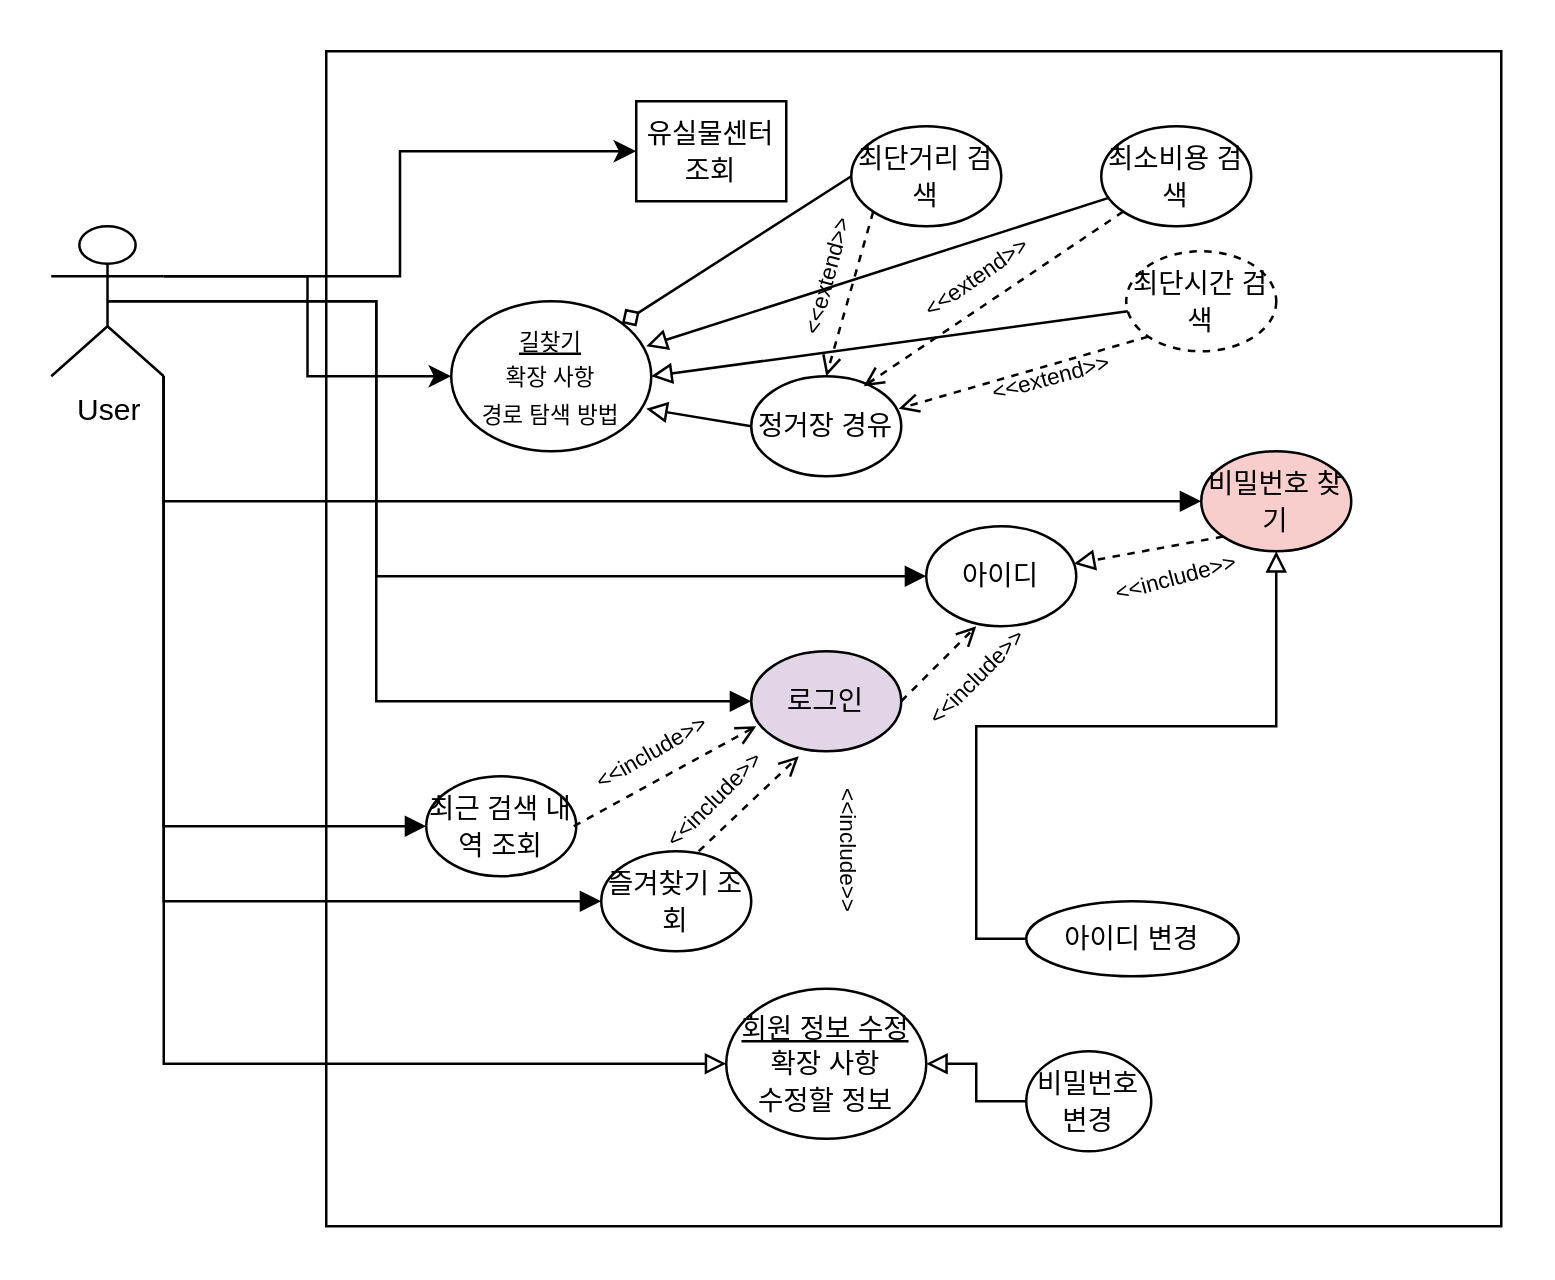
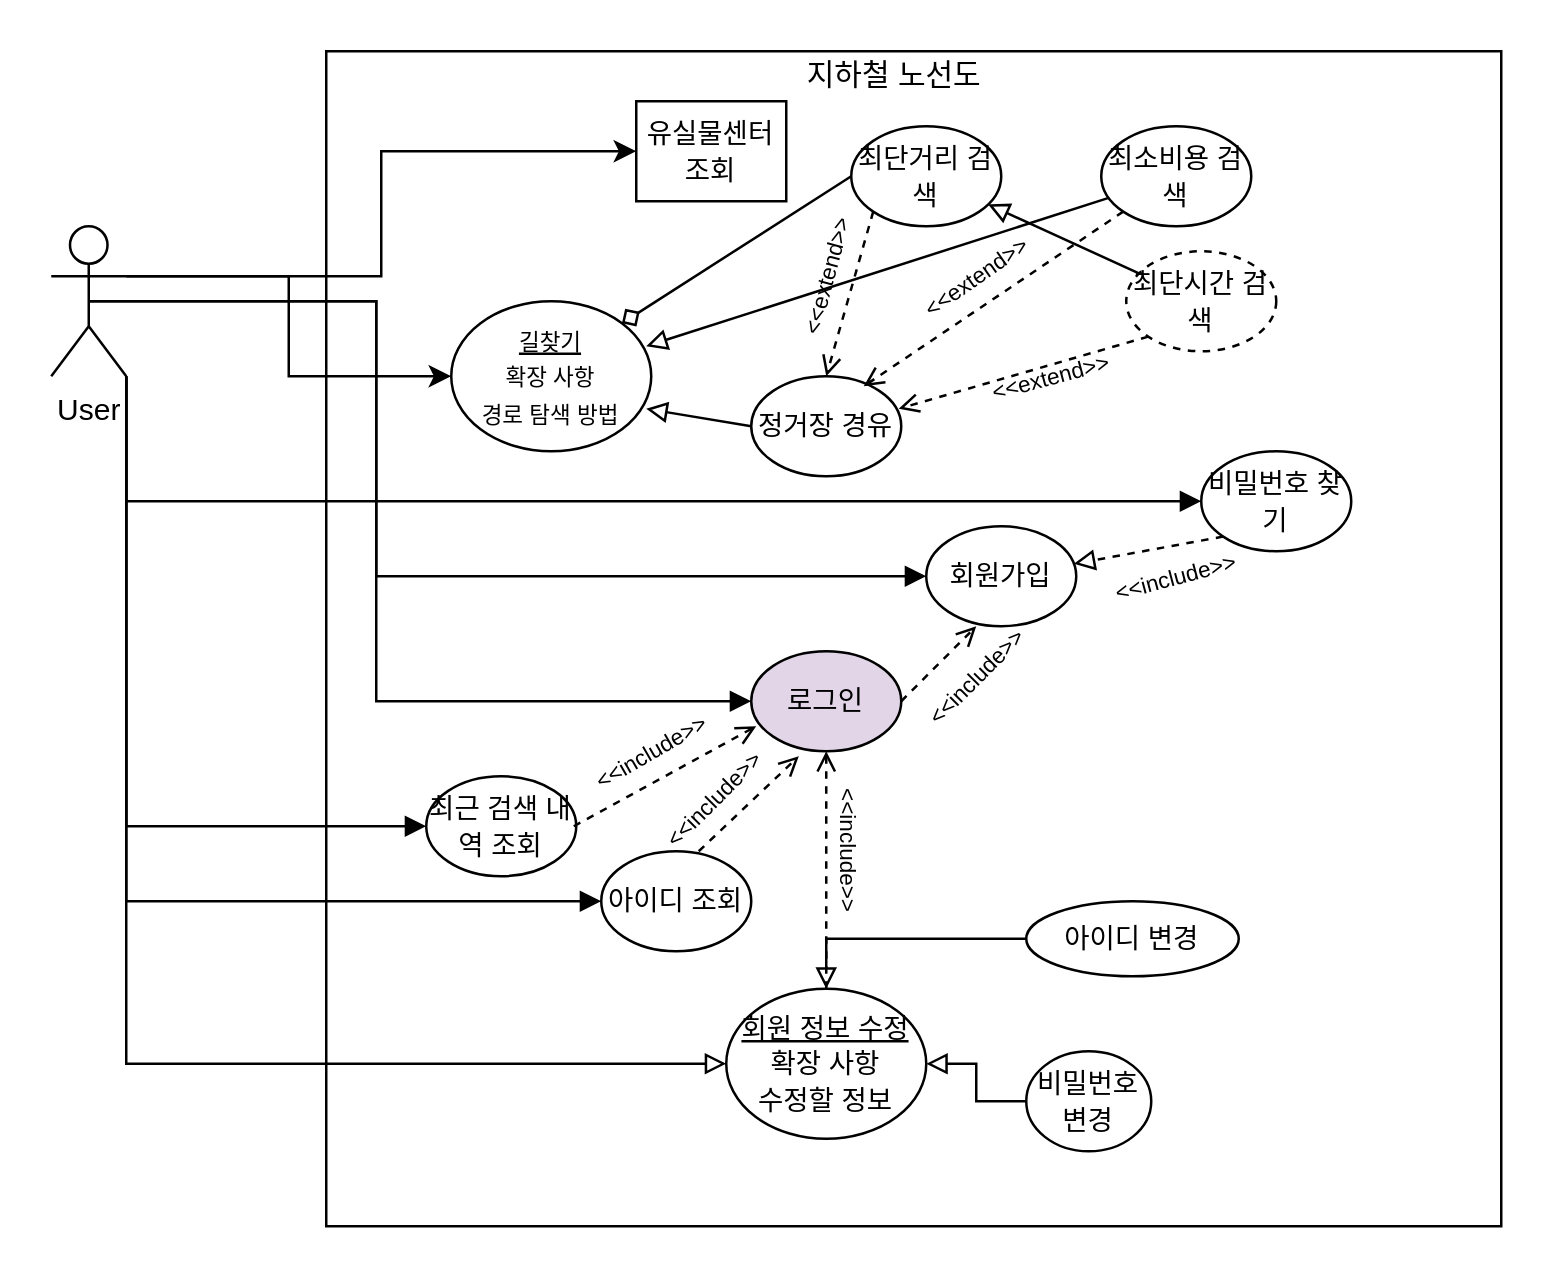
node "지하철 노선도": added
node "User": size 113x150 -> 75x150
edge "최단시간 검색" -> "길찾기확장 사항 경로 탐색 방법": now "최단시간 검색" -> "최단거리 검색"
node "비밀번호 찾기": fillcolor #f8cecc -> #ffffff
node "아이디": label "아이디" -> "회원가입"
edge "아이디 변경" -> "비밀번호 찾기": now "아이디 변경" -> "회원 정보 수정 확장 사항 수정할 정보"
edge "회원 정보 수정 확장 사항 수정할 정보" -> "로그인": added
node "즐겨찾기 조회": label "즐겨찾기 조회" -> "아이디 조회"
